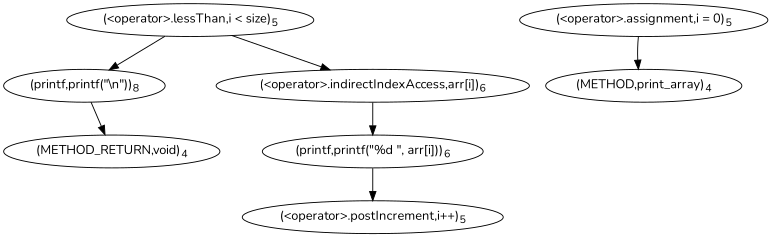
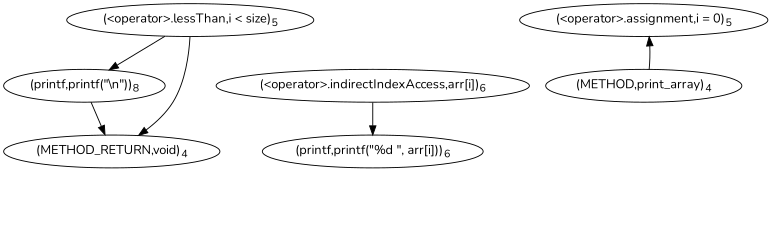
edge "(<operator>.assignment,i = 0)" -> "(METHOD,print_array)": reversed
edge "(<operator>.lessThan,i < size)" -> "(<operator>.indirectIndexAccess,arr[i])": now "(<operator>.lessThan,i < size)" -> "(METHOD_RETURN,void)"
node "(<operator>.postIncrement,i++)": removed
